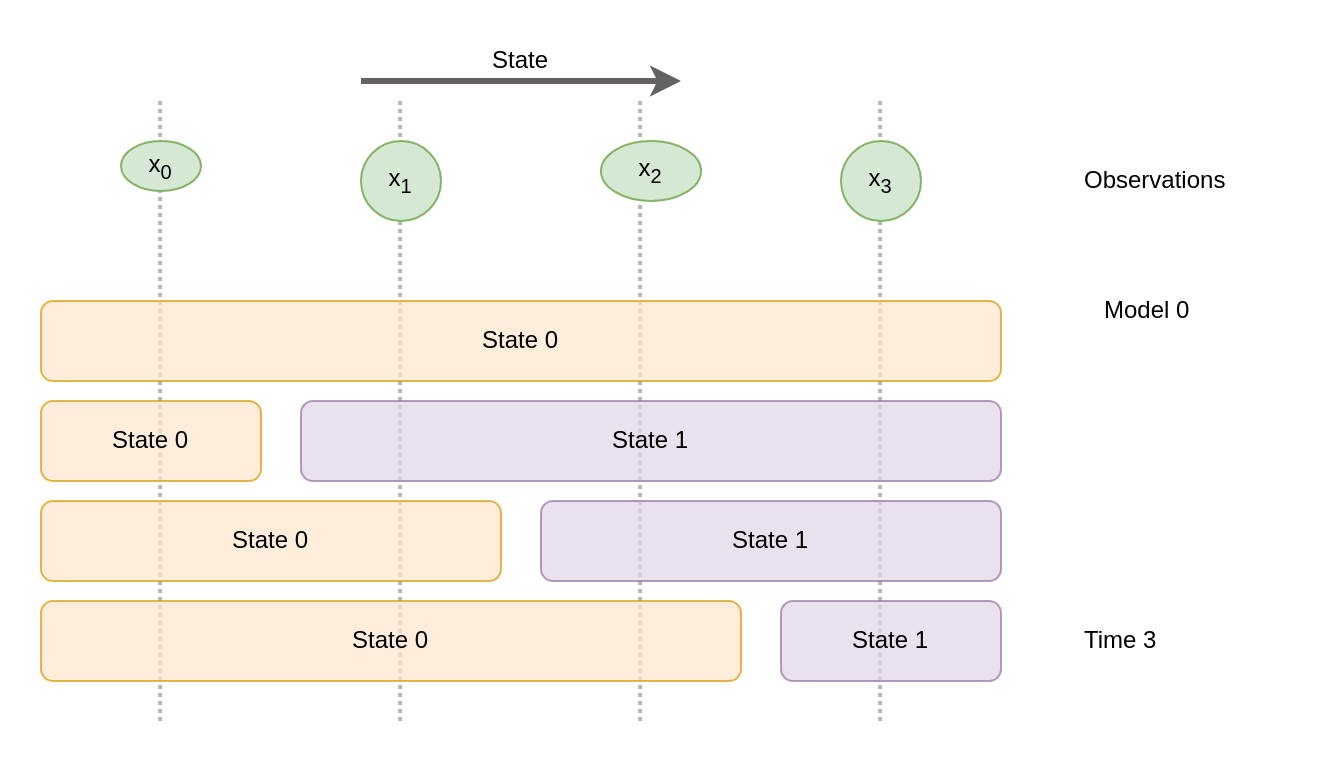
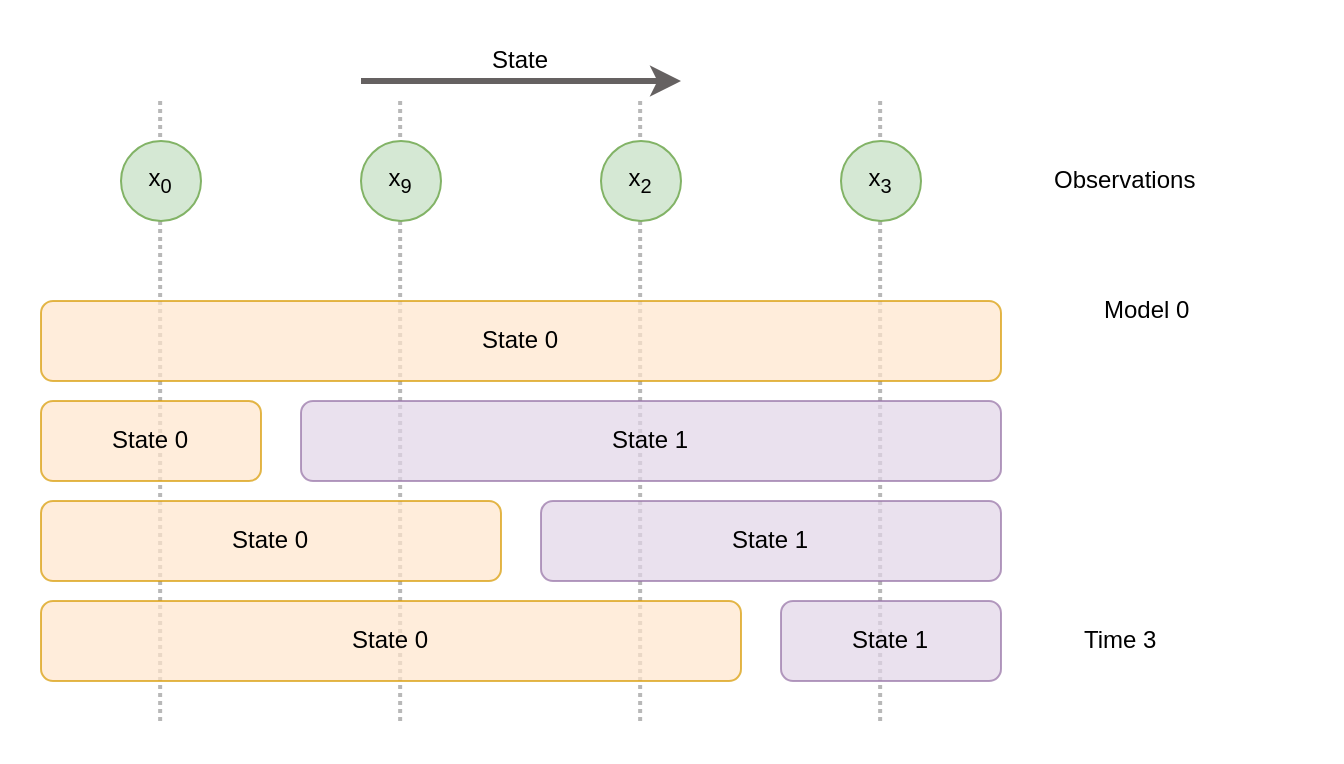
node "x0": size 80x50 -> 80x80
node "x2": size 100x60 -> 80x80
node "x1": label "x1" -> "x9"
node "Observations": moved (1161, 181) -> (1131, 181)
